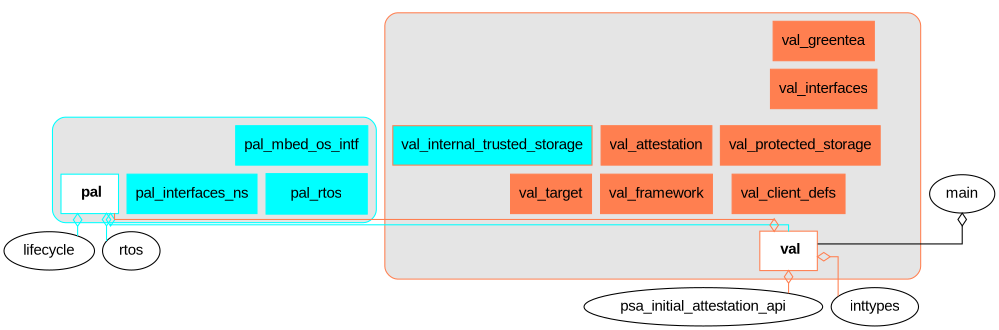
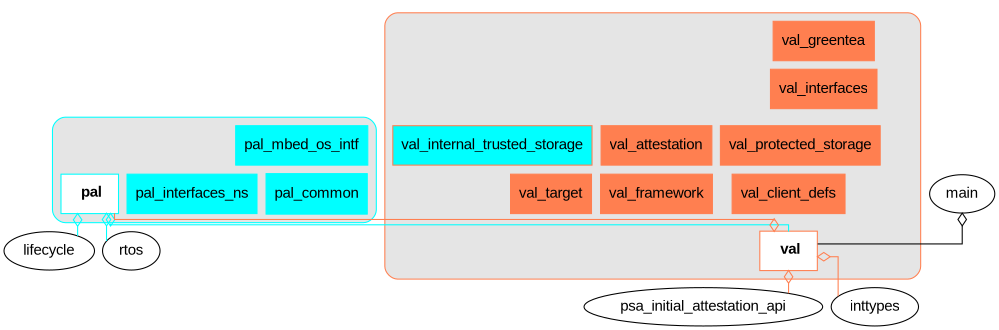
node "pal_rtos": label "pal_rtos" -> "pal_common"
